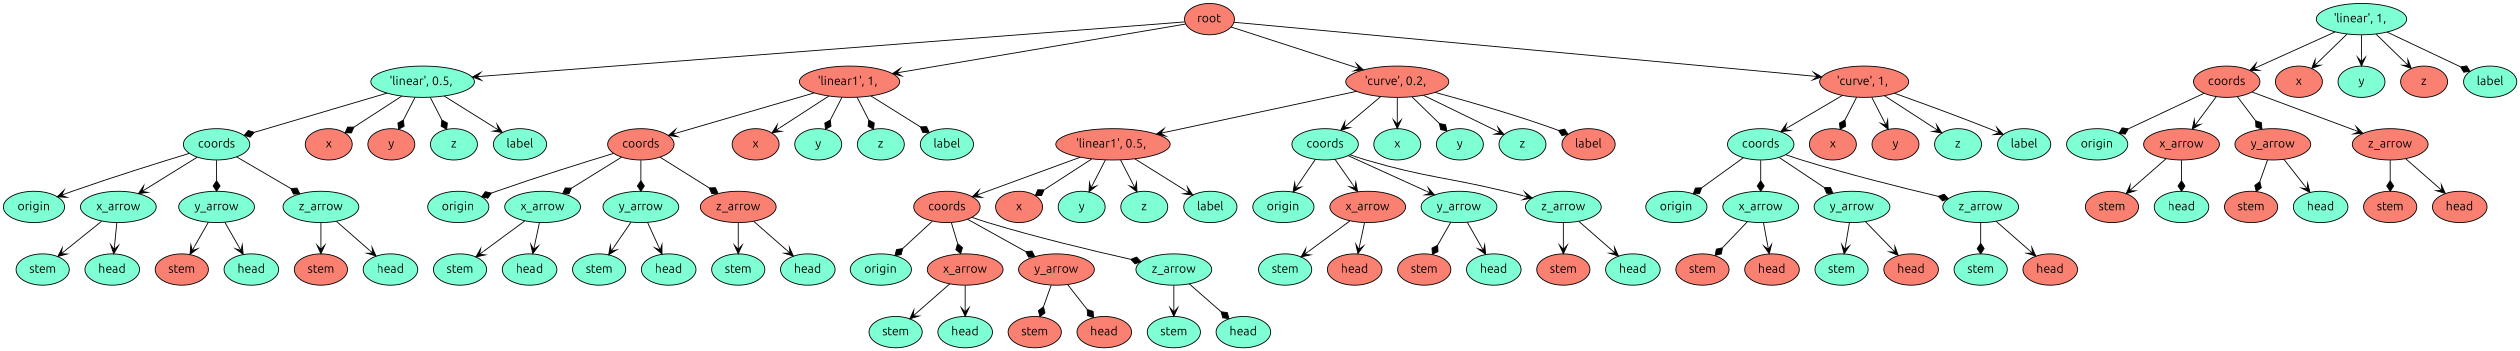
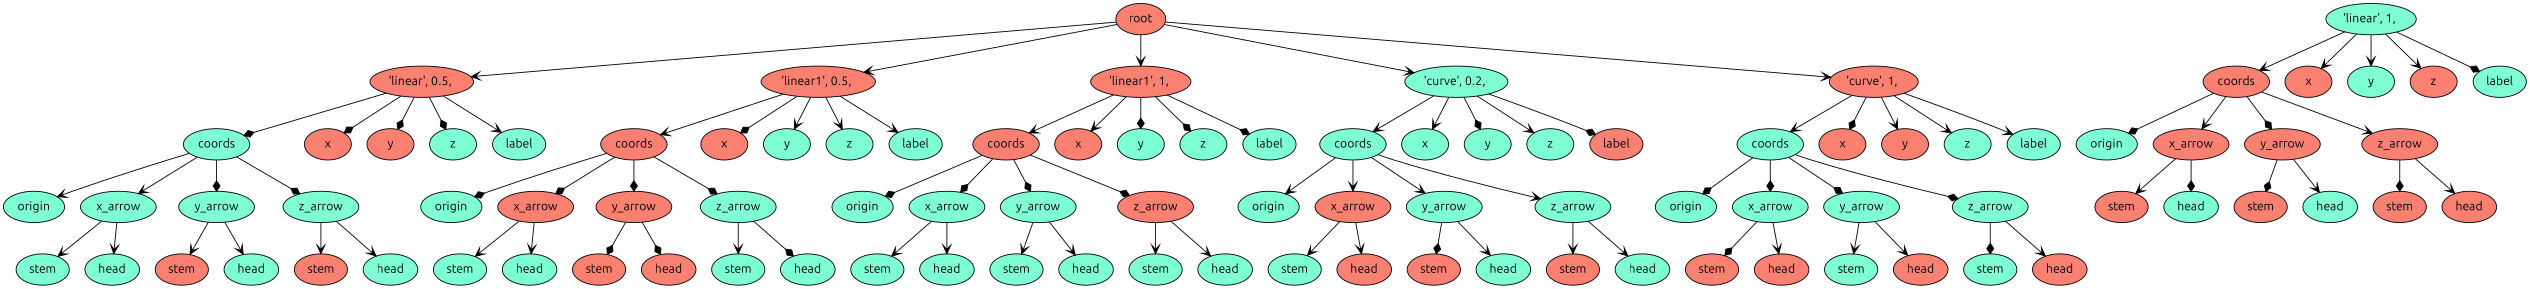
node "'linear', 0.5,": fillcolor aquamarine -> salmon
node "'curve', 0.2,": fillcolor salmon -> aquamarine
edge "'curve', 0.2," -> "'linear1', 0.5,": now "root" -> "'linear1', 0.5,"
